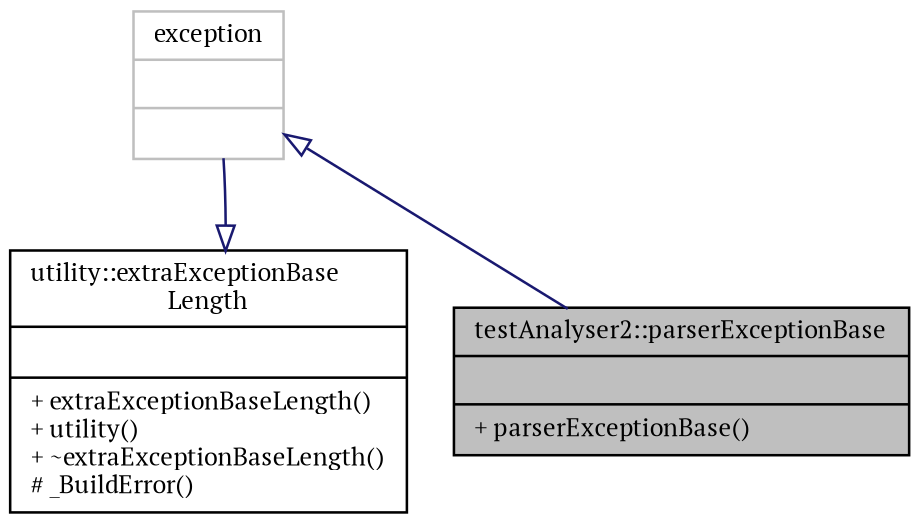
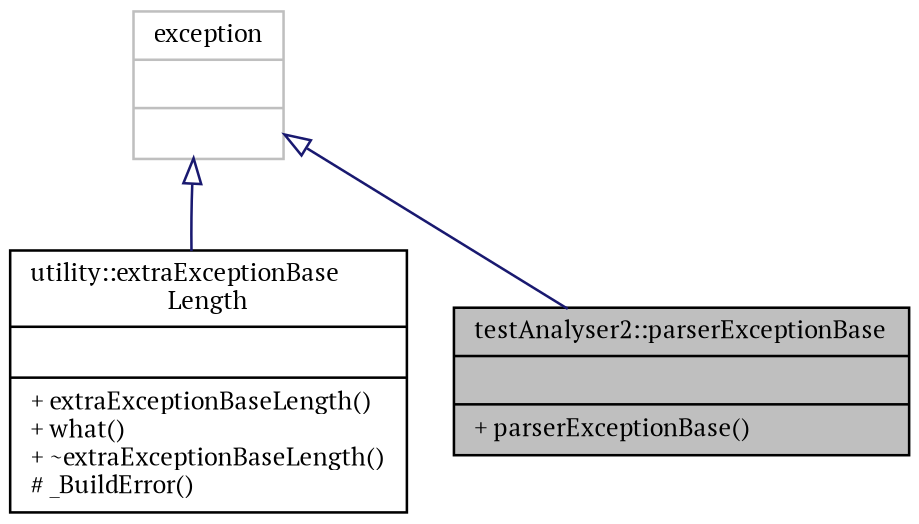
edge "exception" -> "utility::extraExceptionBase": reversed
node "utility::extraExceptionBase": text "+ utility()" -> "+ what()"
